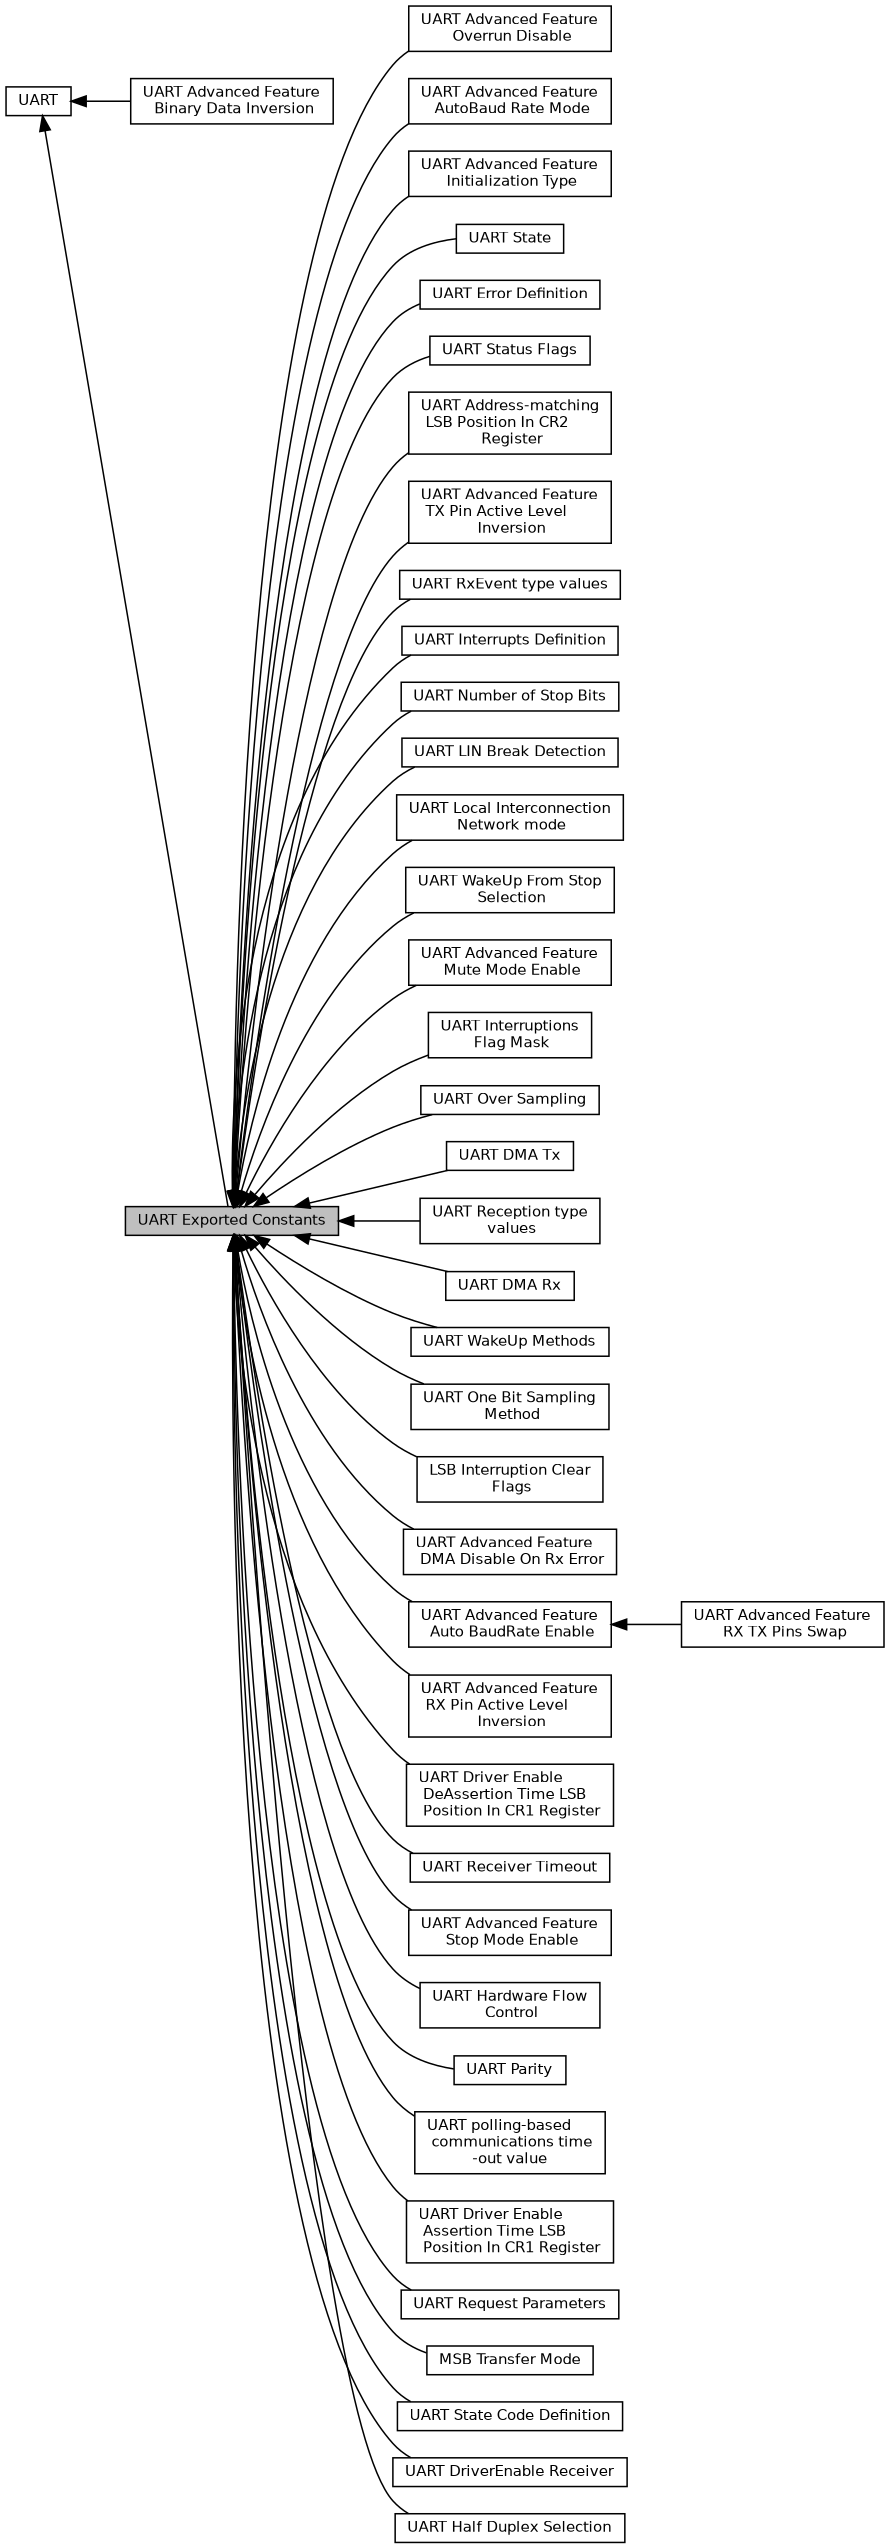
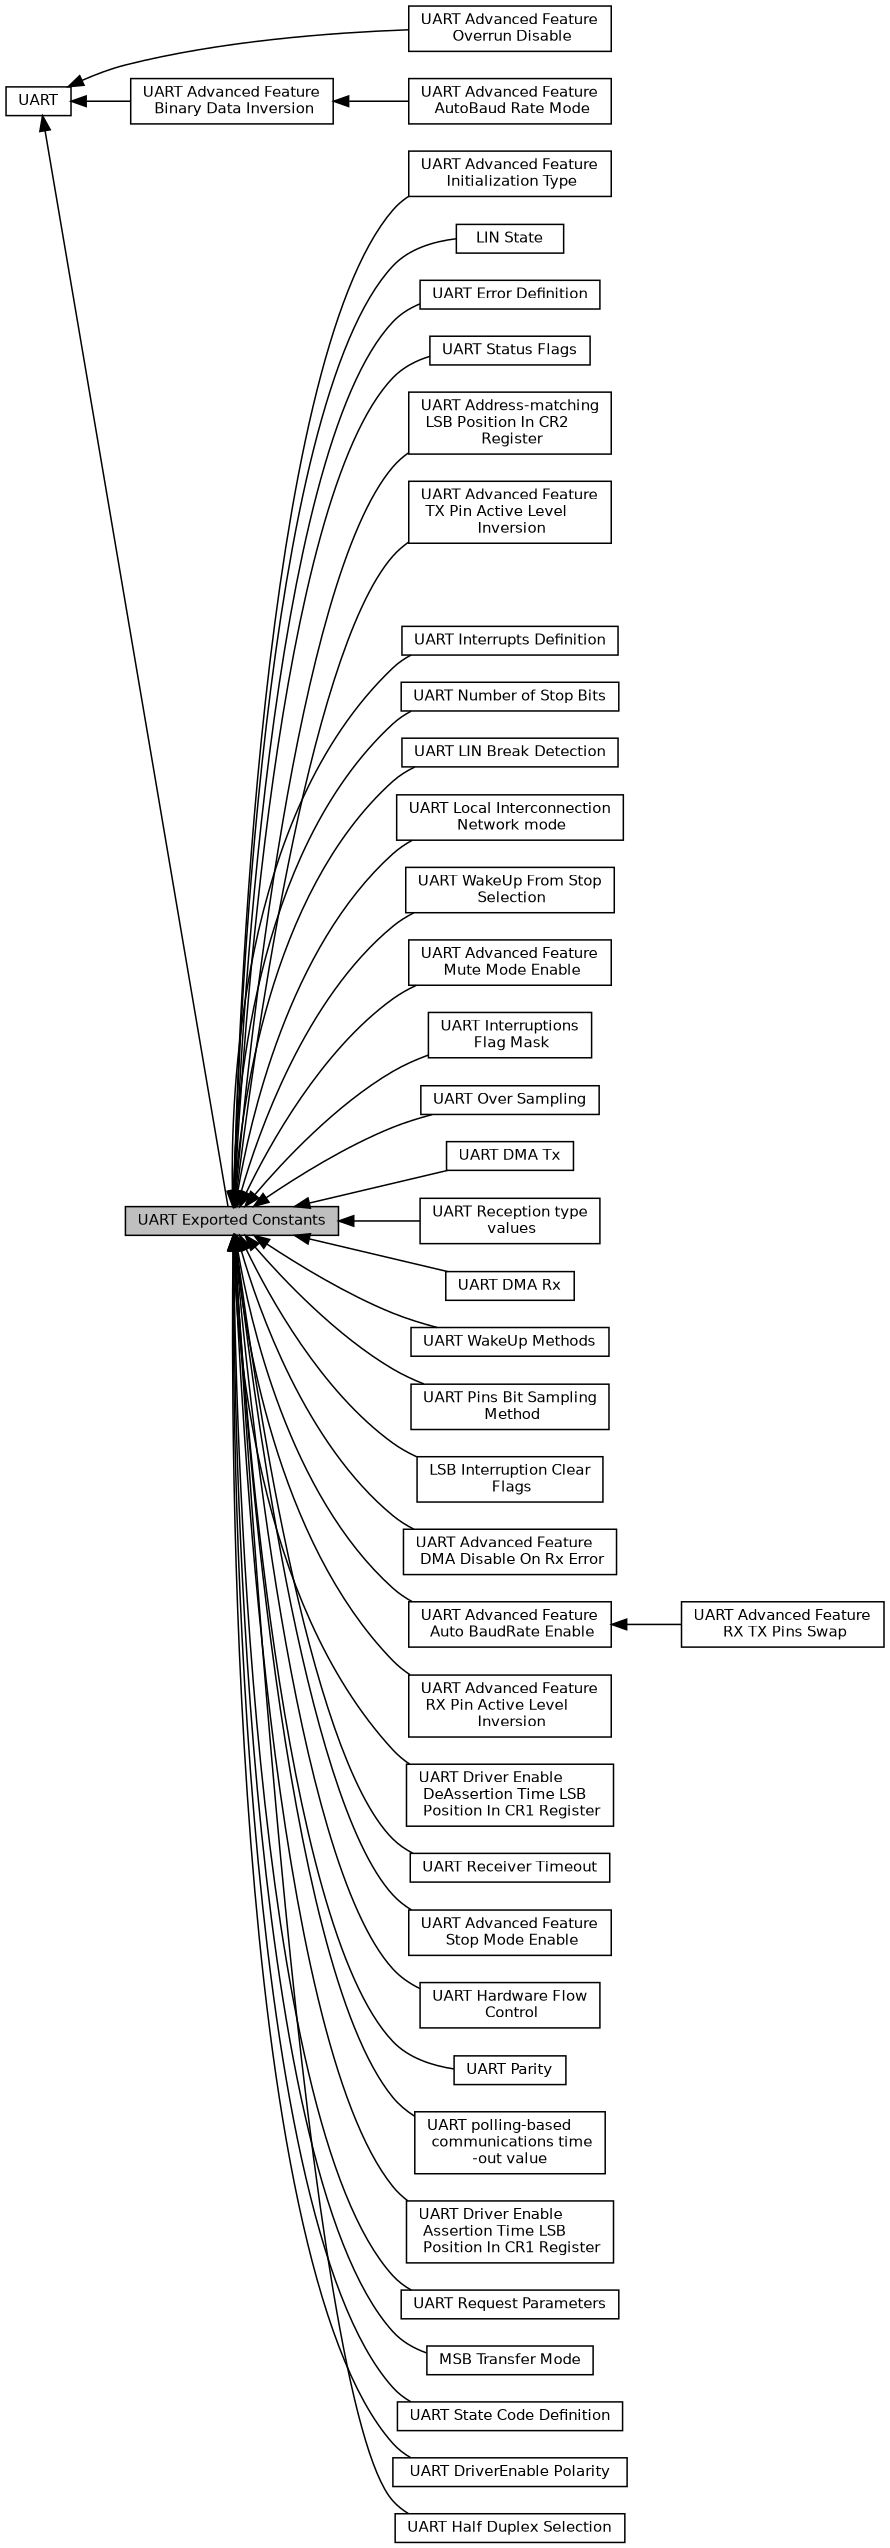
node "UART State": label "UART State" -> "LIN State"
edge "UART Advanced Feature Overrun Disable" -> "UART Exported Constants": now "UART Advanced Feature Overrun Disable" -> "UART"
edge "UART Advanced Feature AutoBaud Rate Mode" -> "UART Exported Constants": now "UART Advanced Feature AutoBaud Rate Mode" -> "UART Advanced Feature Binary Data Inversion"
node "UART RxEvent type values": removed
node "UART One Bit Sampling Method": label "UART One Bit Sampling Method" -> "UART Pins Bit Sampling Method"
node "UART DriverEnable Receiver": label "UART DriverEnable Receiver" -> "UART DriverEnable Polarity"
